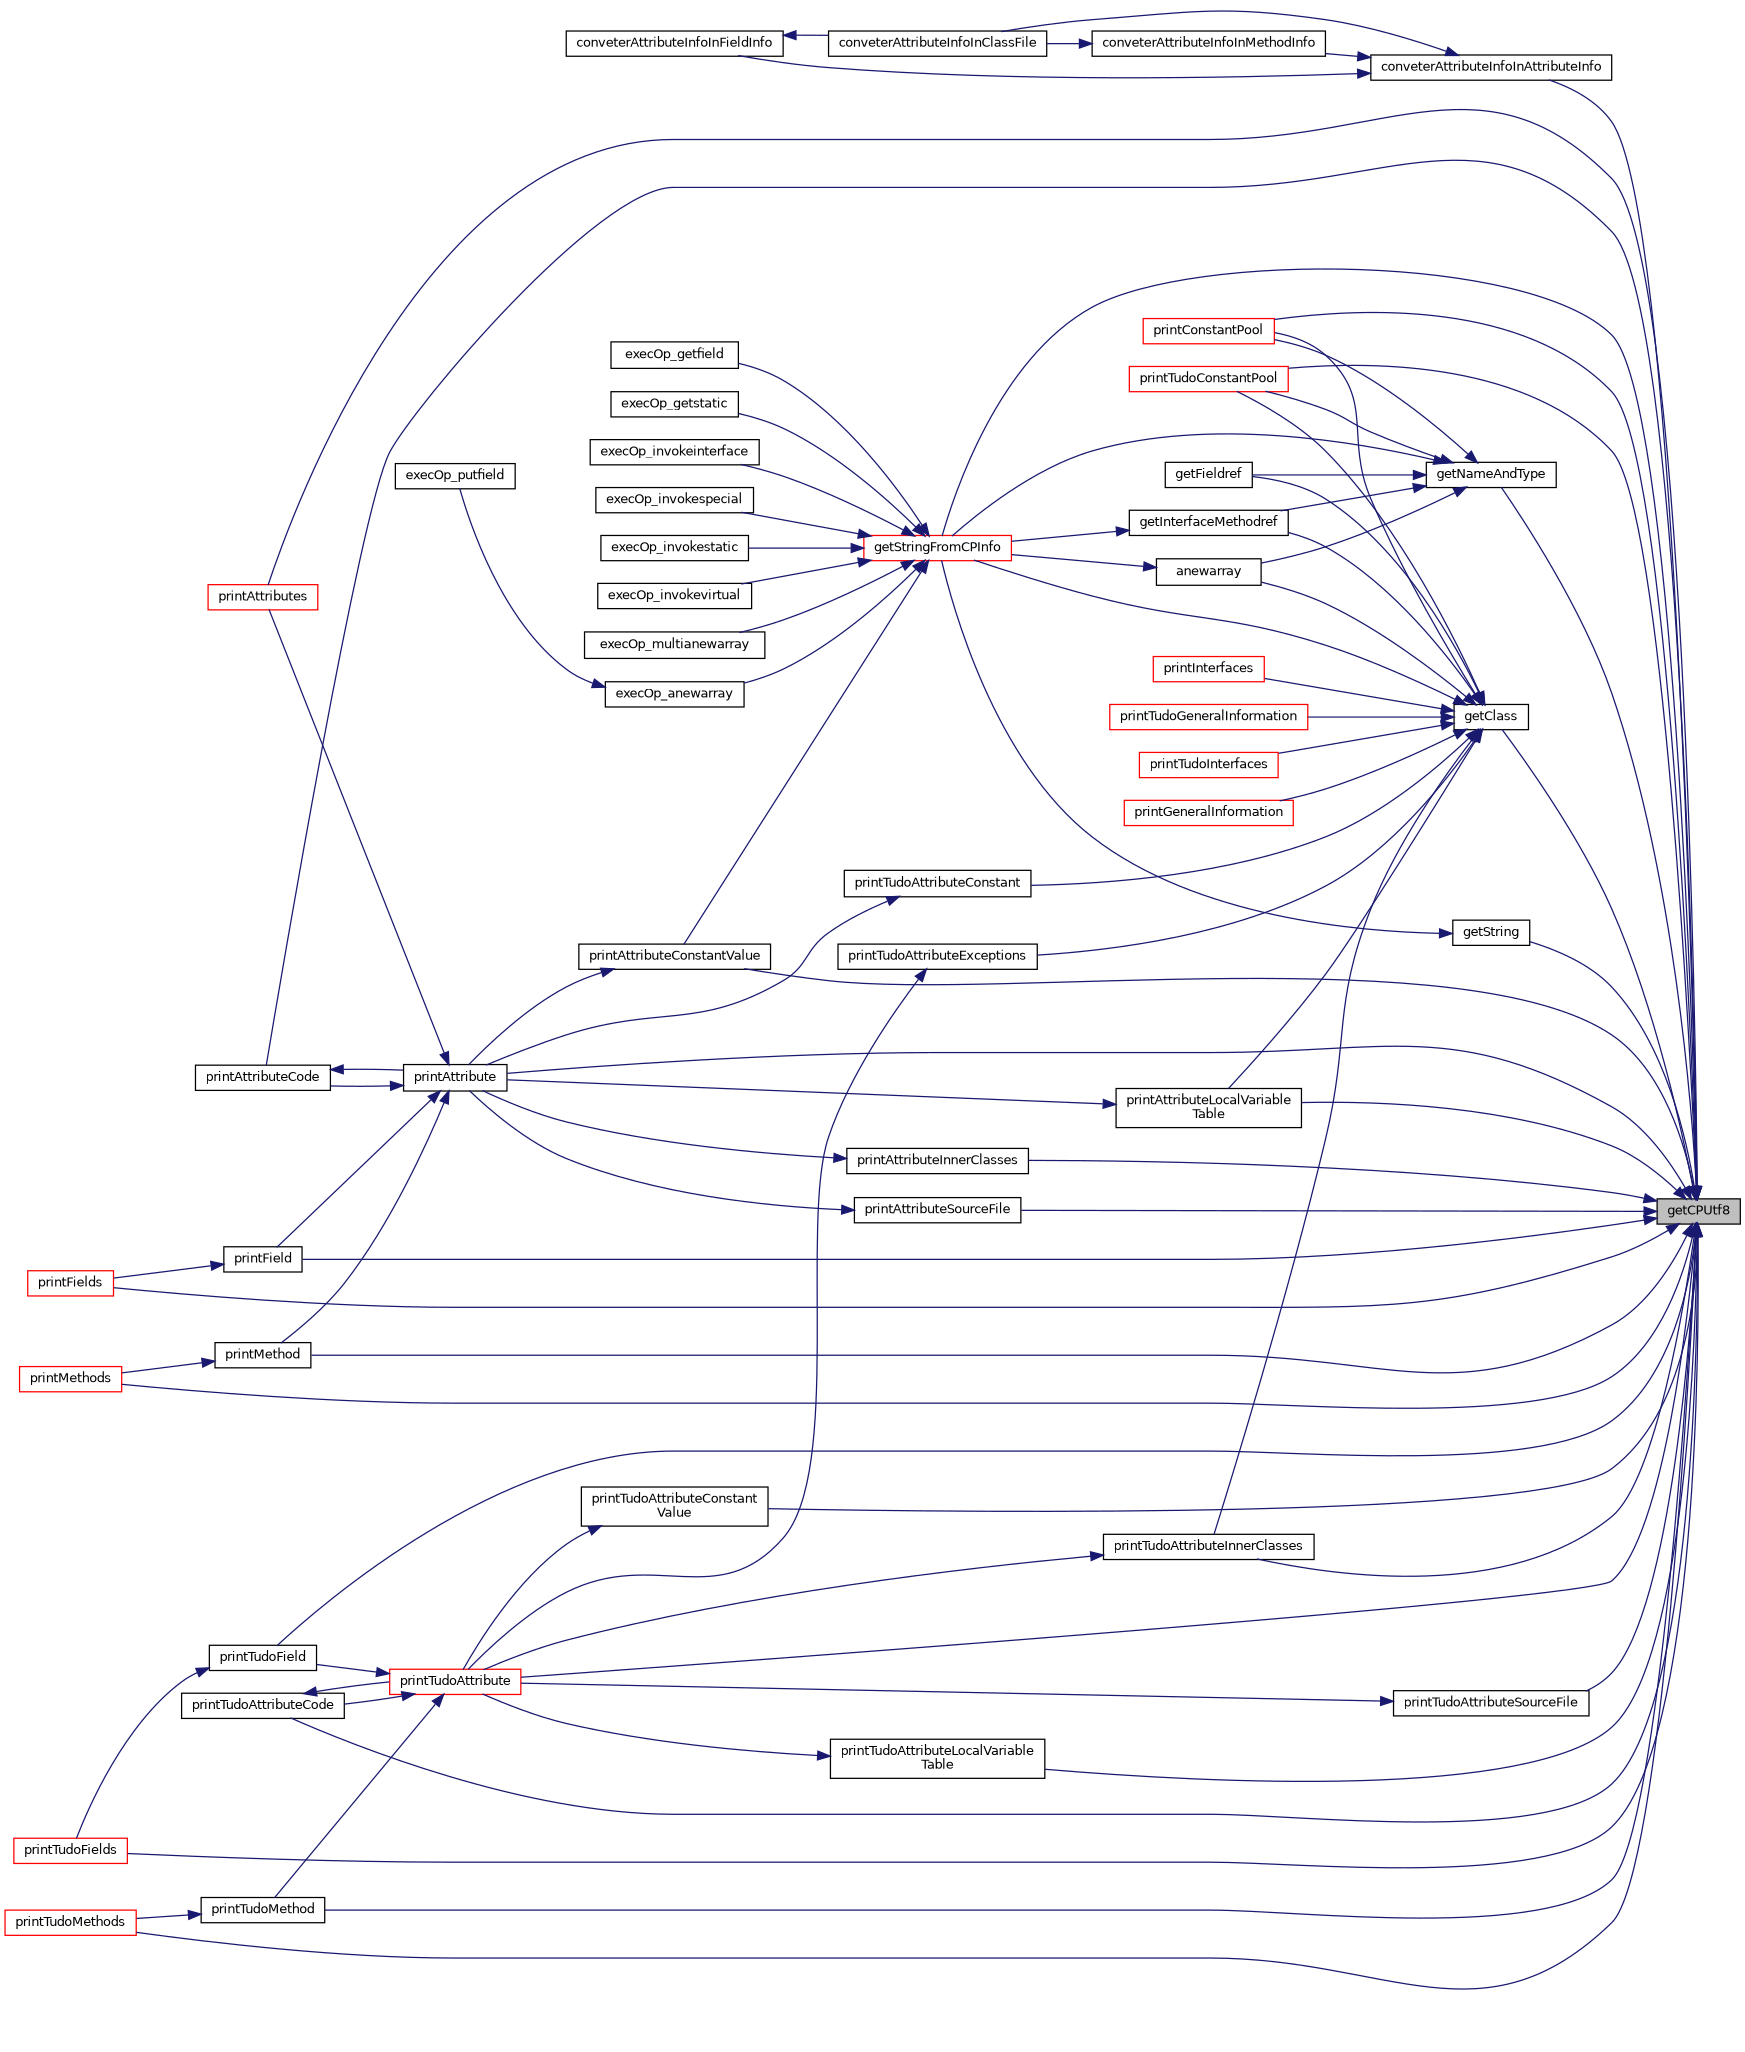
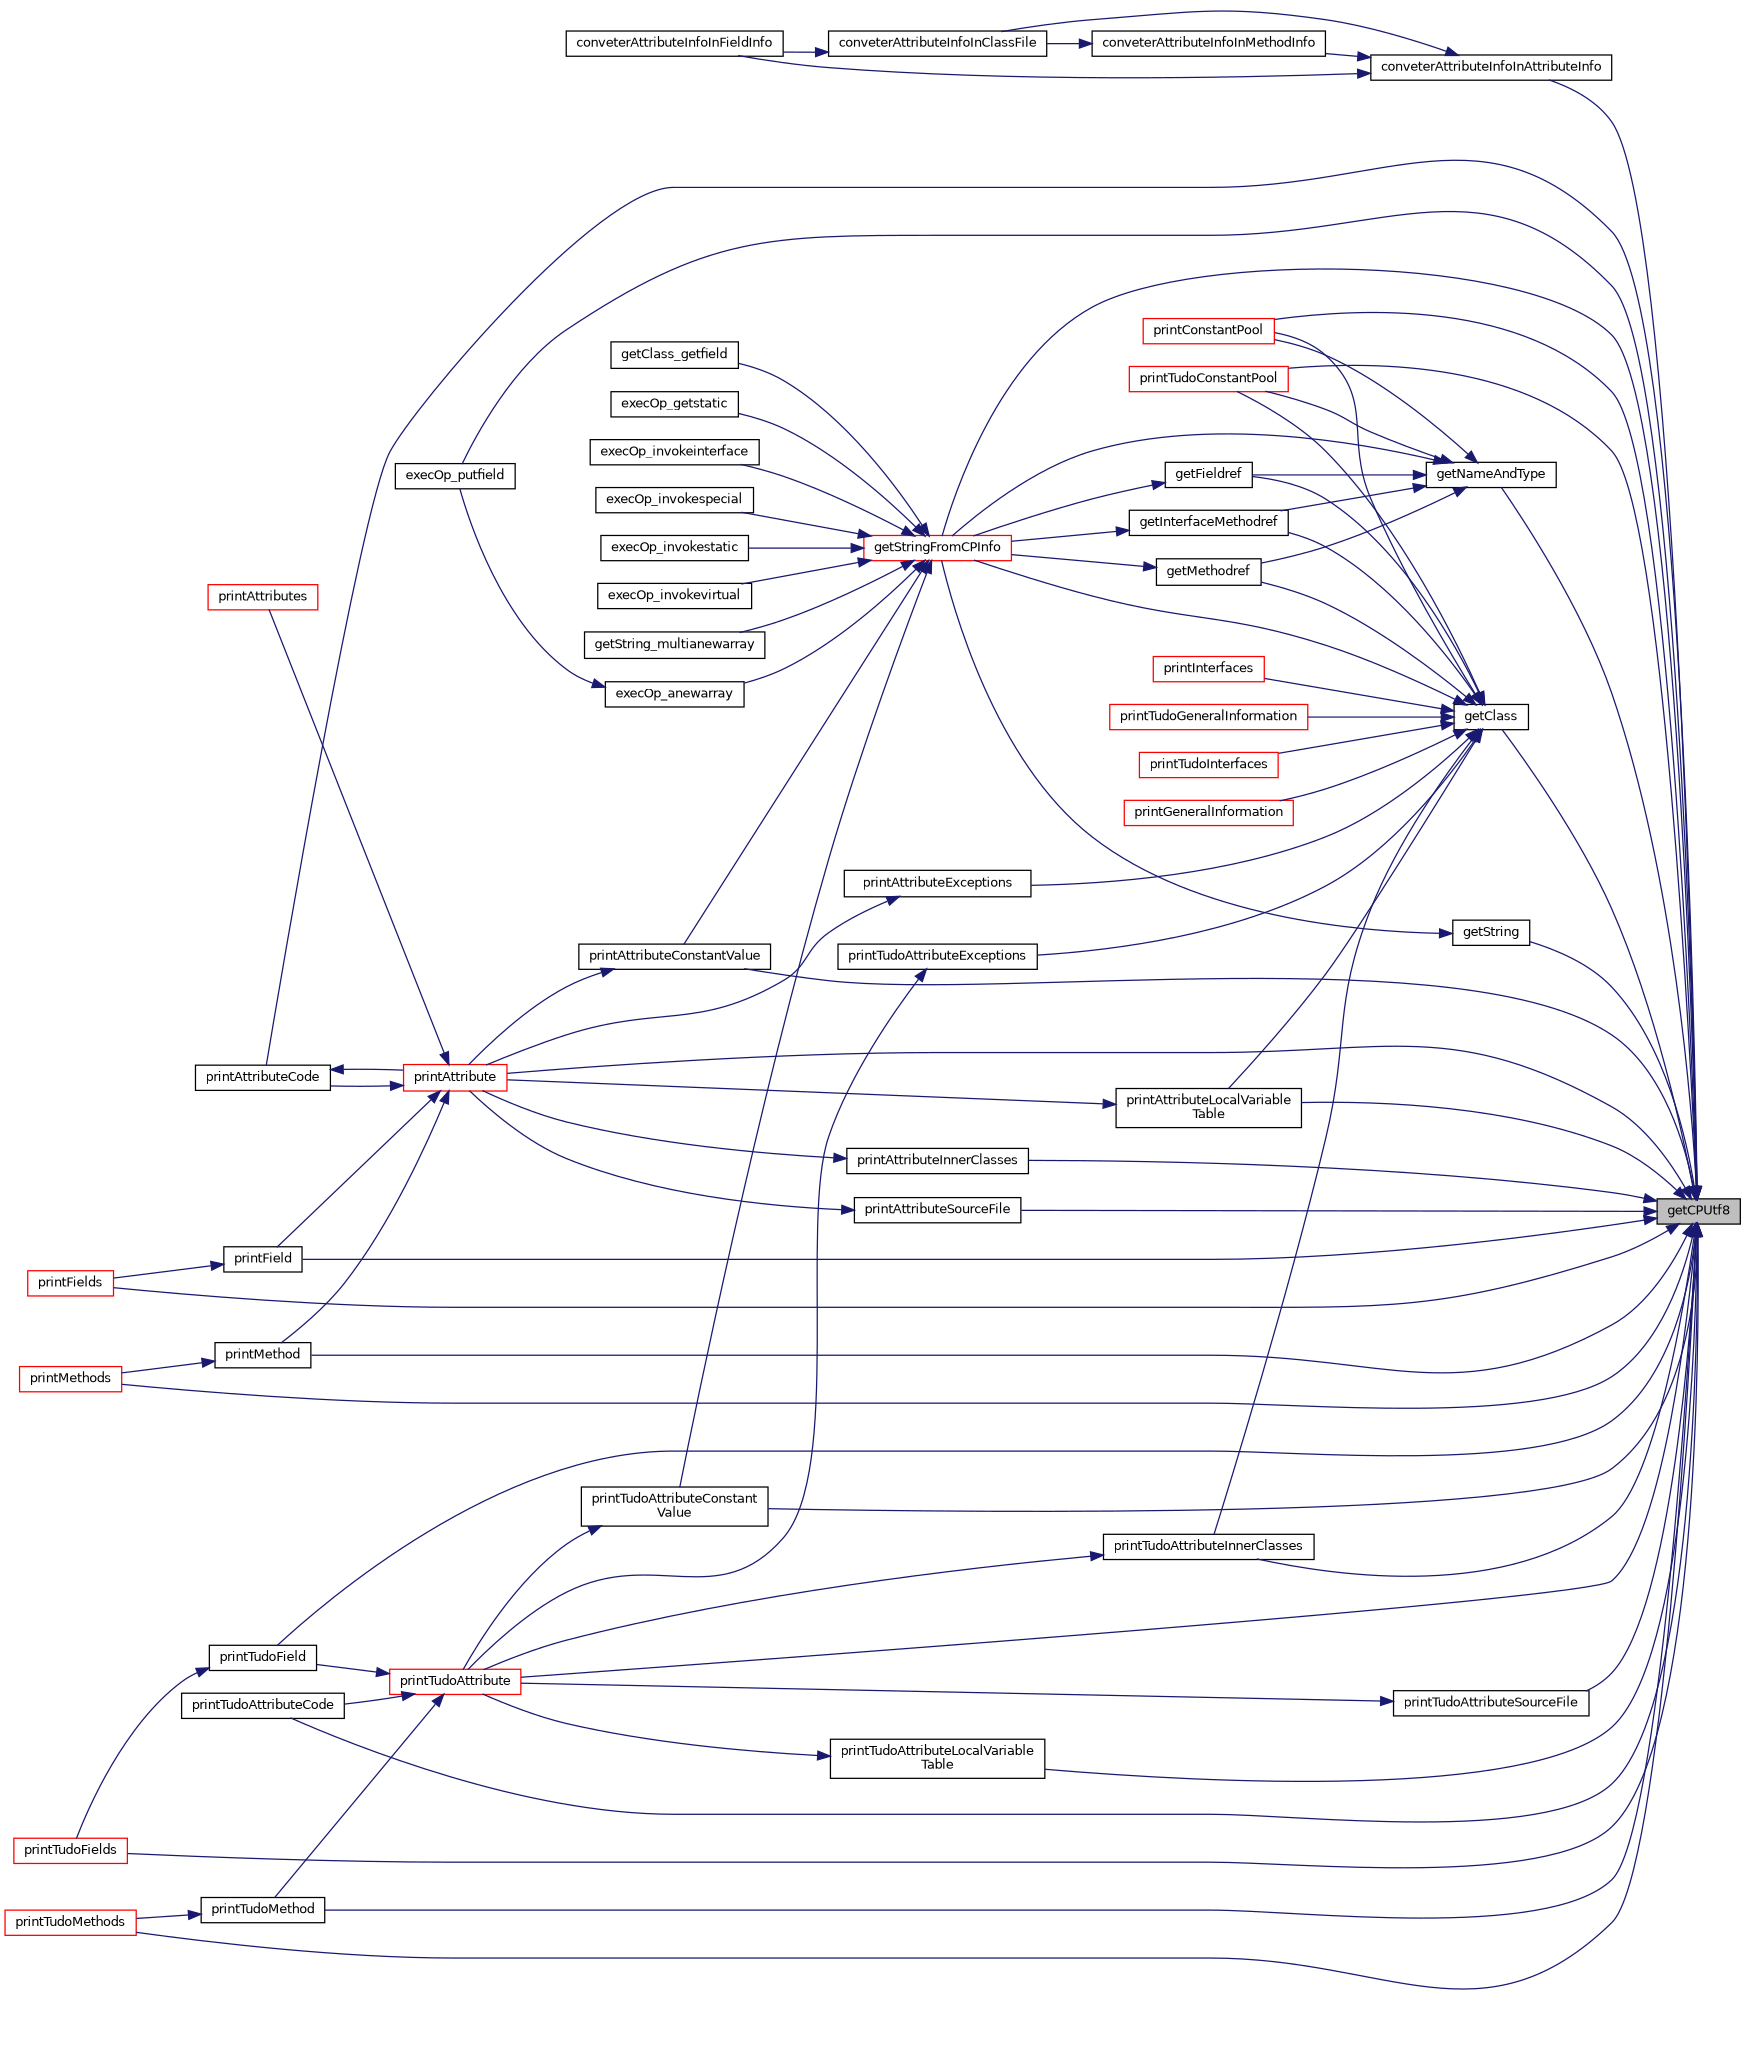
edge "conveterAttributeInfoInClassFile" -> "conveterAttributeInfoInFieldInfo": reversed
edge "printAttributes" -> "getCPUtf8": now "execOp_putfield" -> "getCPUtf8"
node "execOp_getfield": label "execOp_getfield" -> "getClass_getfield"
edge "getStringFromCPInfo" -> "getFieldref": added
node "anewarray": label "anewarray" -> "getMethodref"
node "execOp_multianewarray": label "execOp_multianewarray" -> "getString_multianewarray"
node "printTudoAttributeConstant": label "printTudoAttributeConstant" -> "printAttributeExceptions"
edge "printTudoAttributeConstant Value" -> "getStringFromCPInfo": added
node "printAttribute": color black -> red
edge "printTudoAttribute" -> "printTudoAttributeCode": removed
